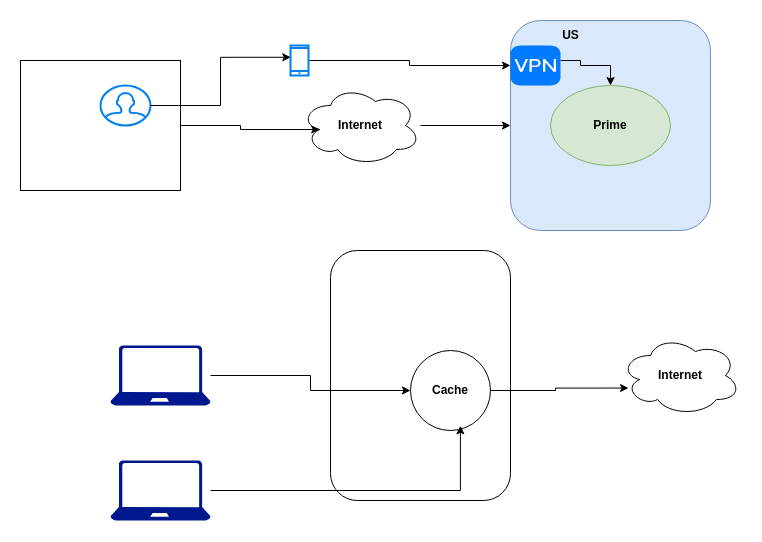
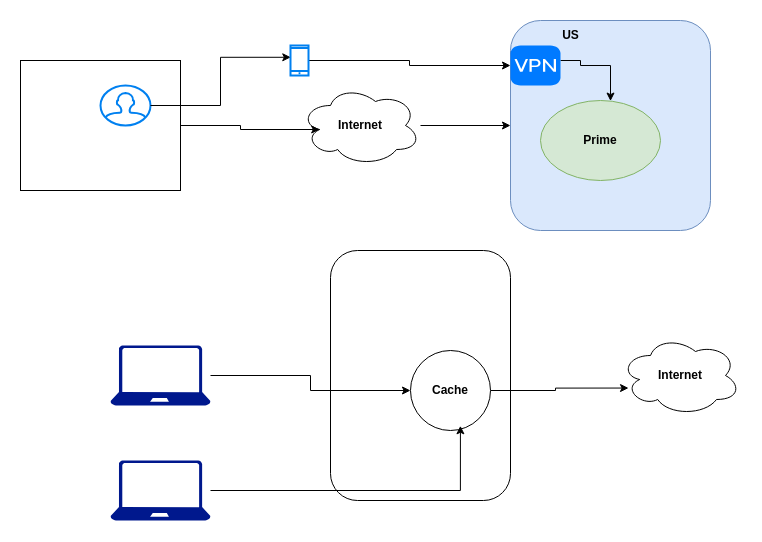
node "Prime": moved (611, 126) -> (601, 141)
